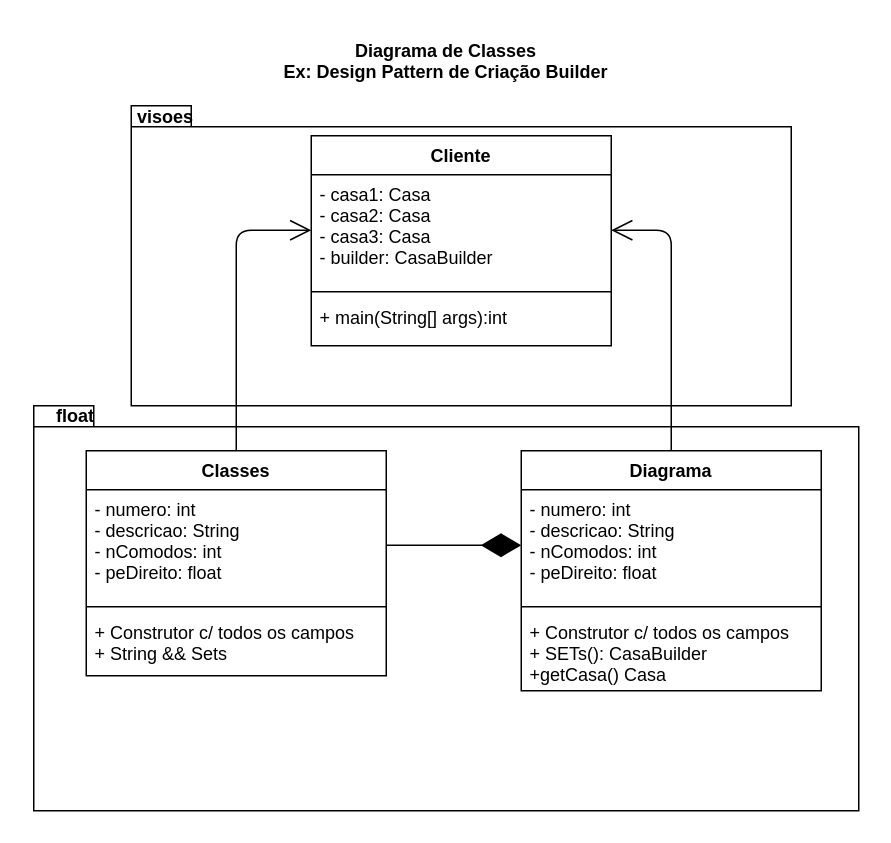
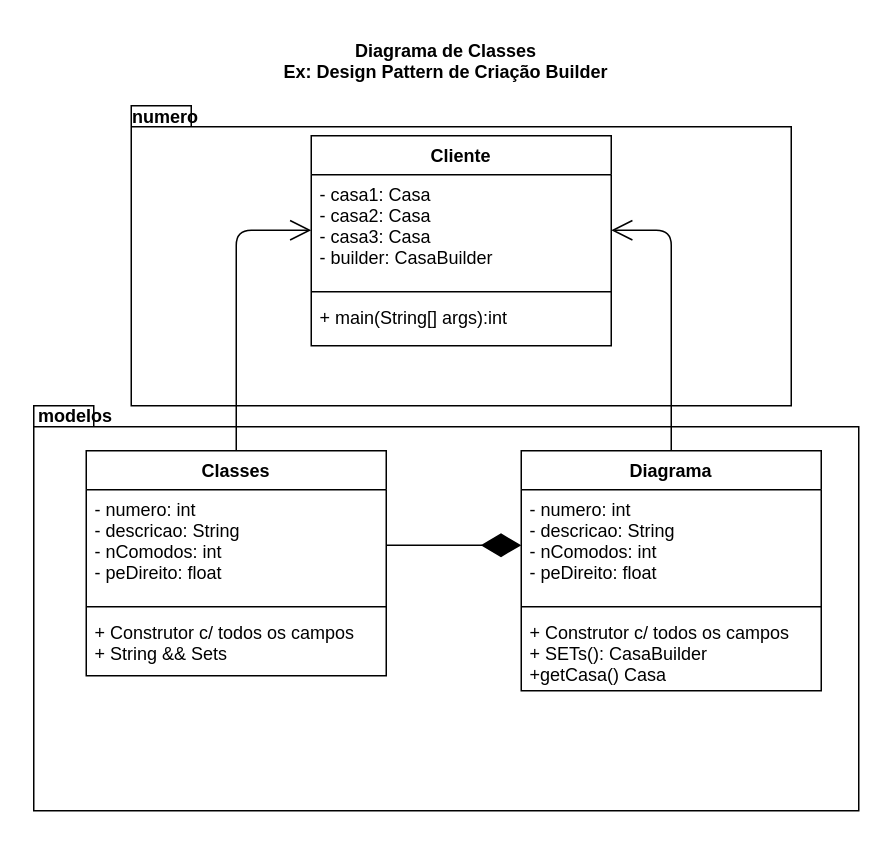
node "visoes": label "visoes" -> "numero"
node "float": label "float" -> "modelos"
